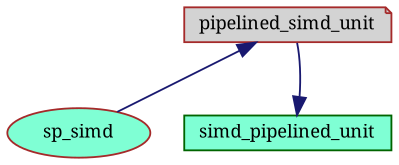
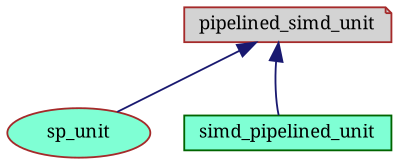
edge "pipelined_simd_unit" -> "simd_pipelined_unit": reversed
node "sp_simd": label "sp_simd" -> "sp_unit"
